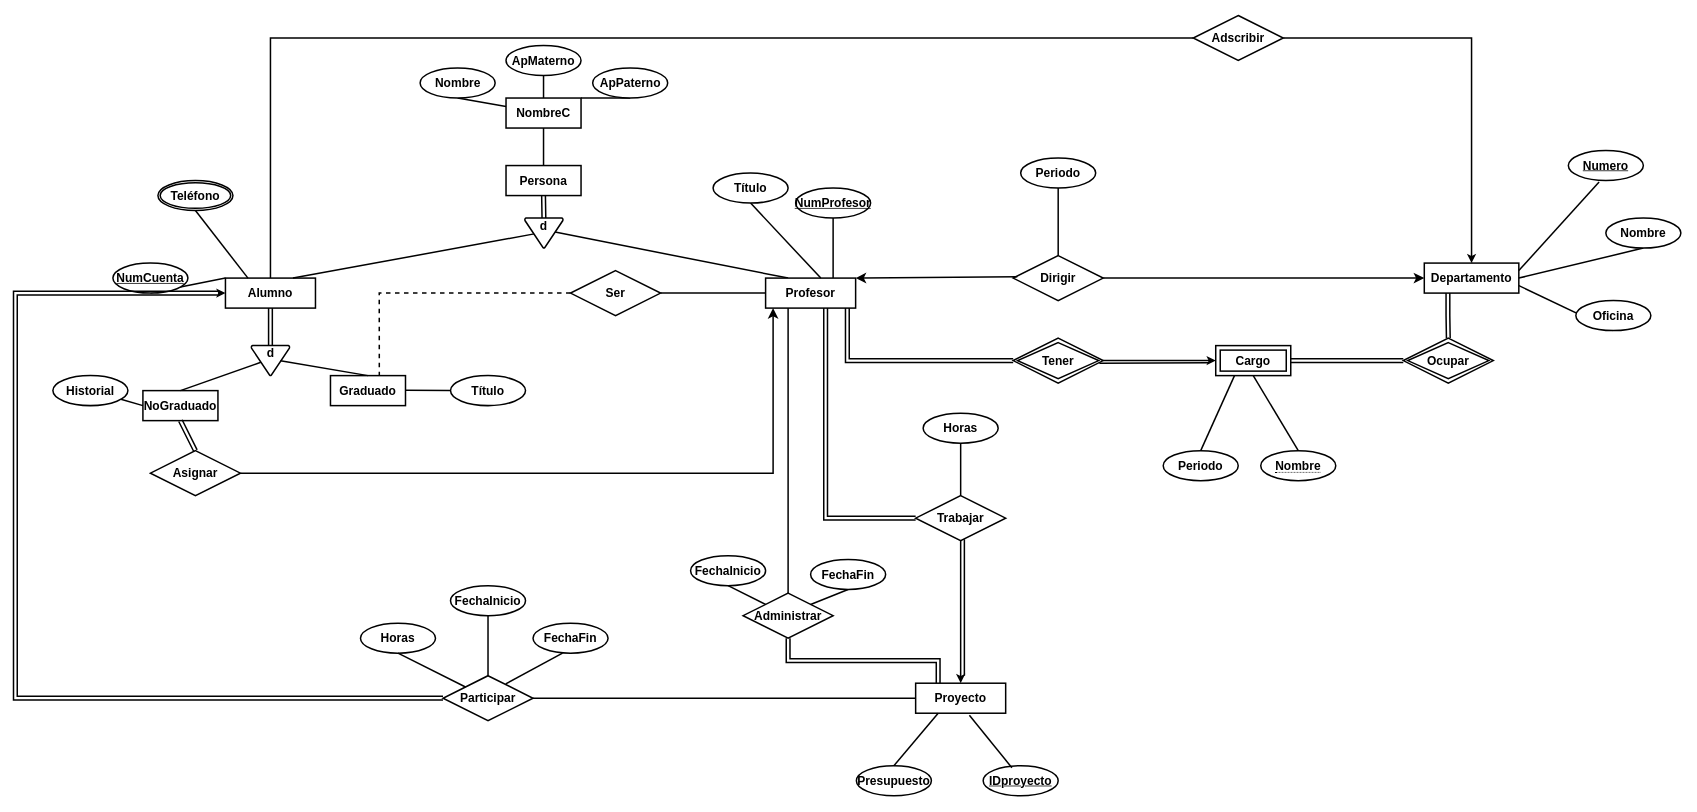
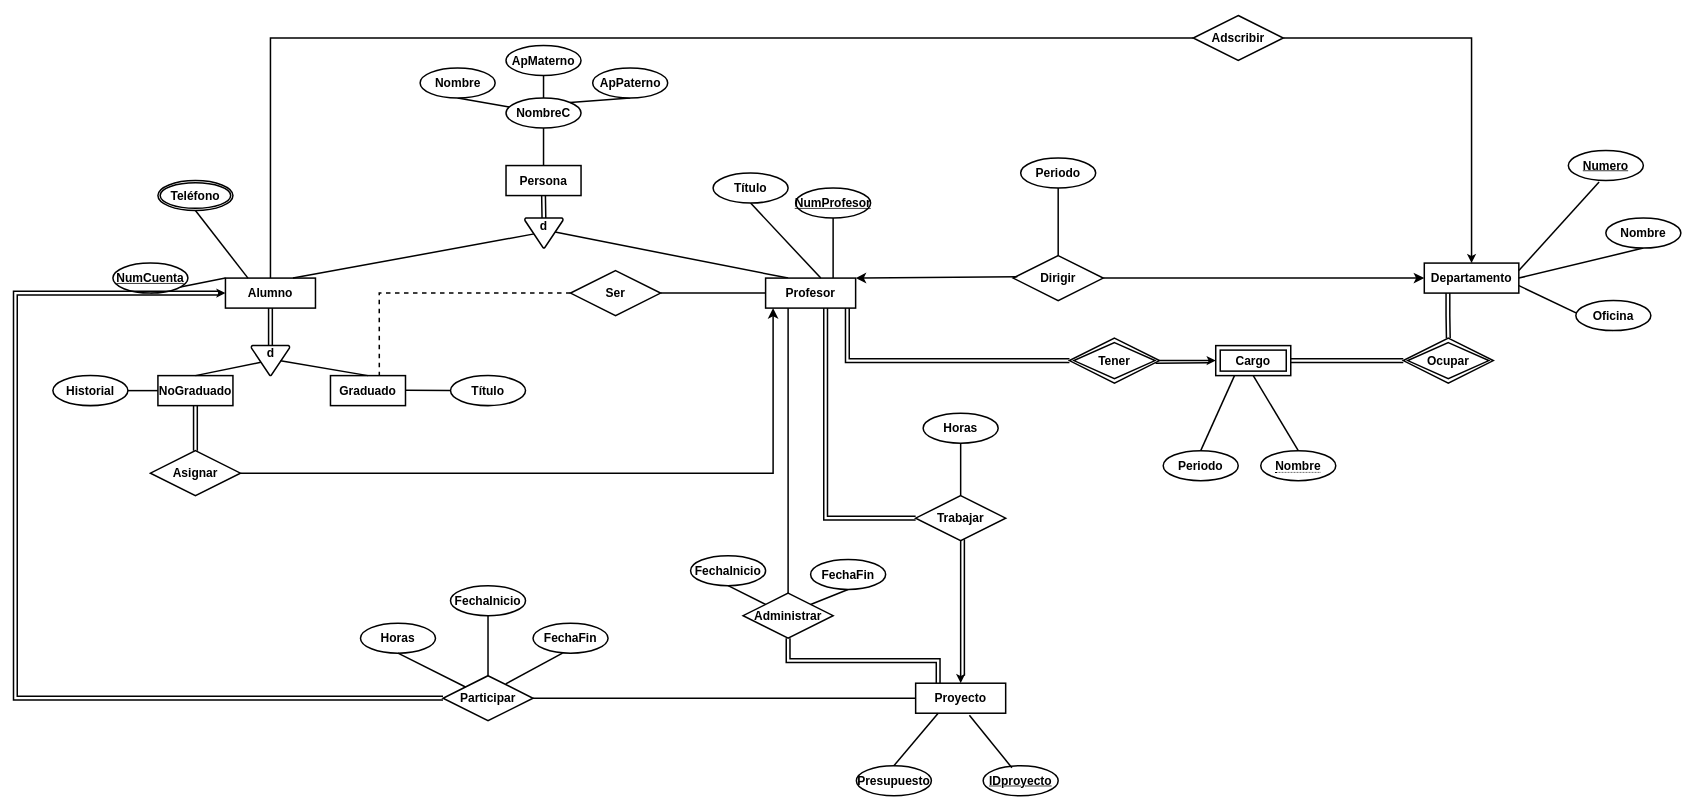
node "NombreC": shape rectangle -> ellipse
node "Tener": moved (1058, 360) -> (1114, 360)
node "NoGraduado": moved (180, 405) -> (195, 390)
